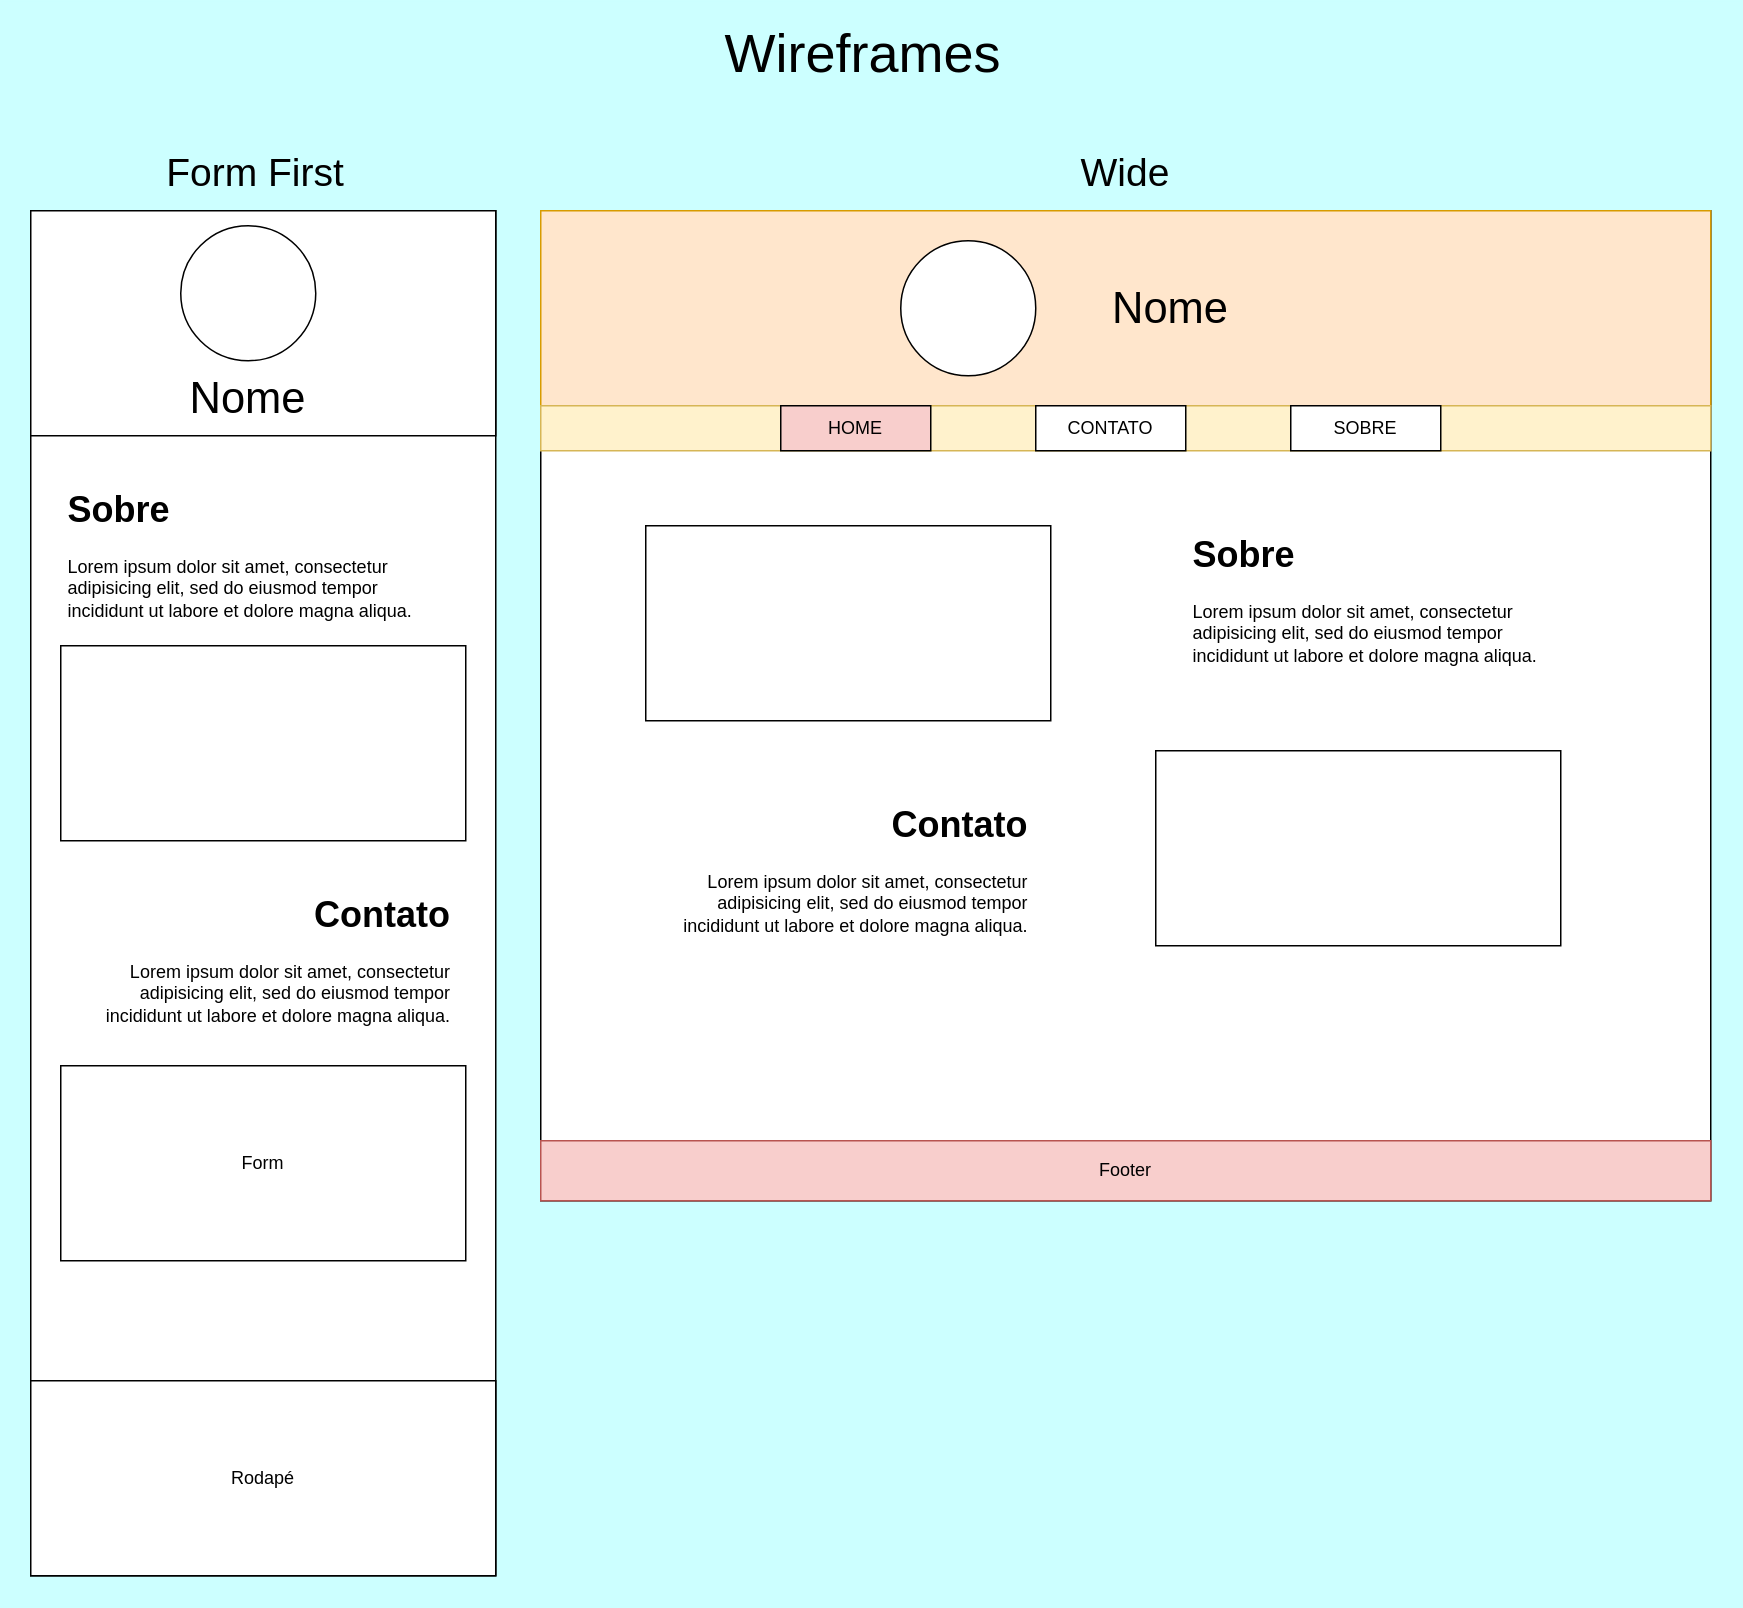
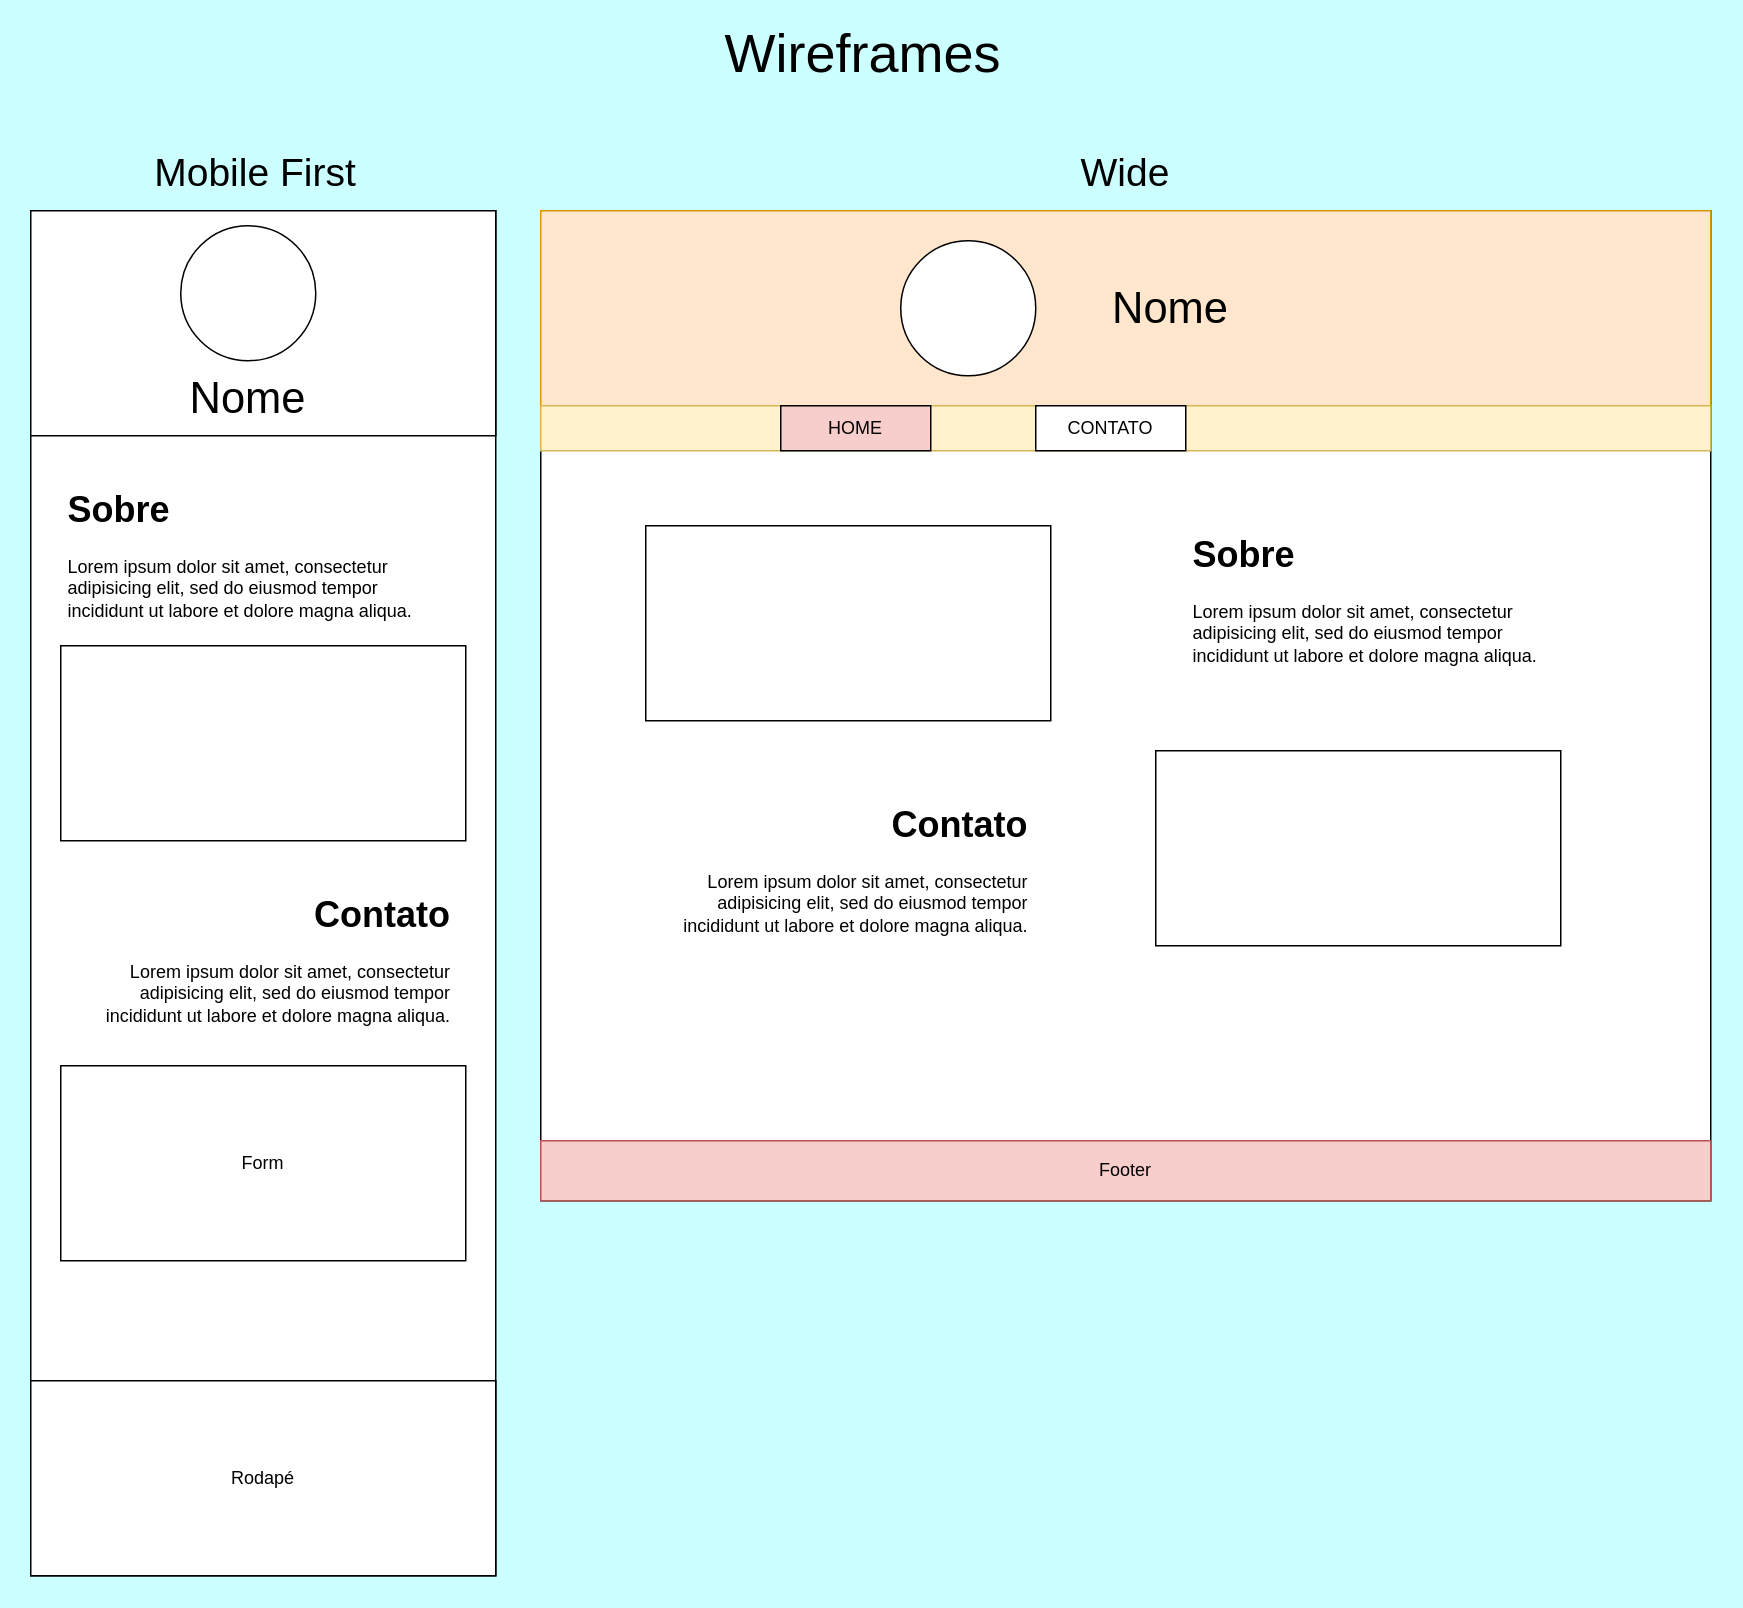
node "Form First": label "Form First" -> "Mobile First"
node "SOBRE": removed
